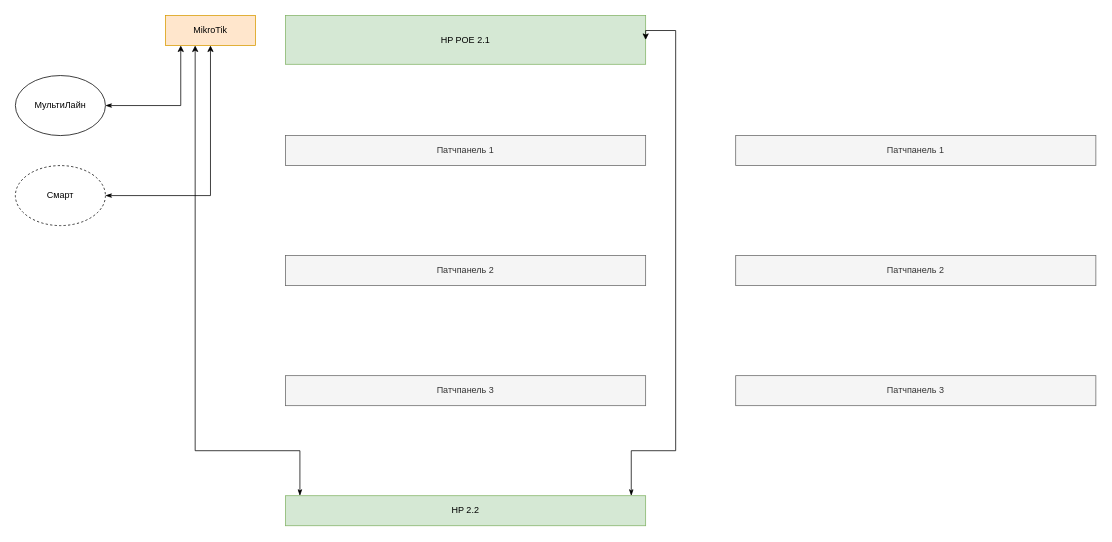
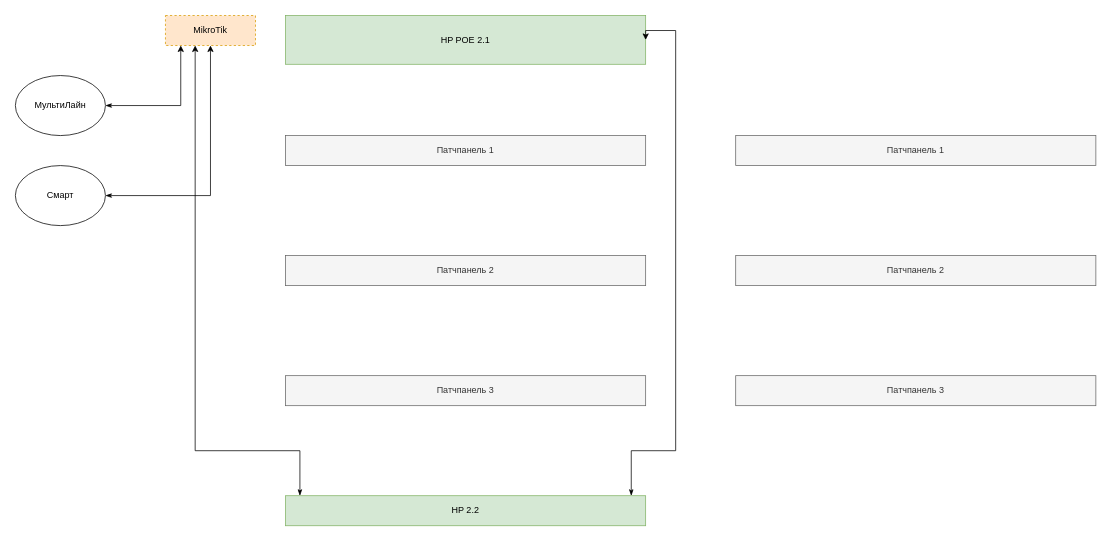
node "MikroTik": style solid -> dashed
node "Смарт": style dashed -> solid
